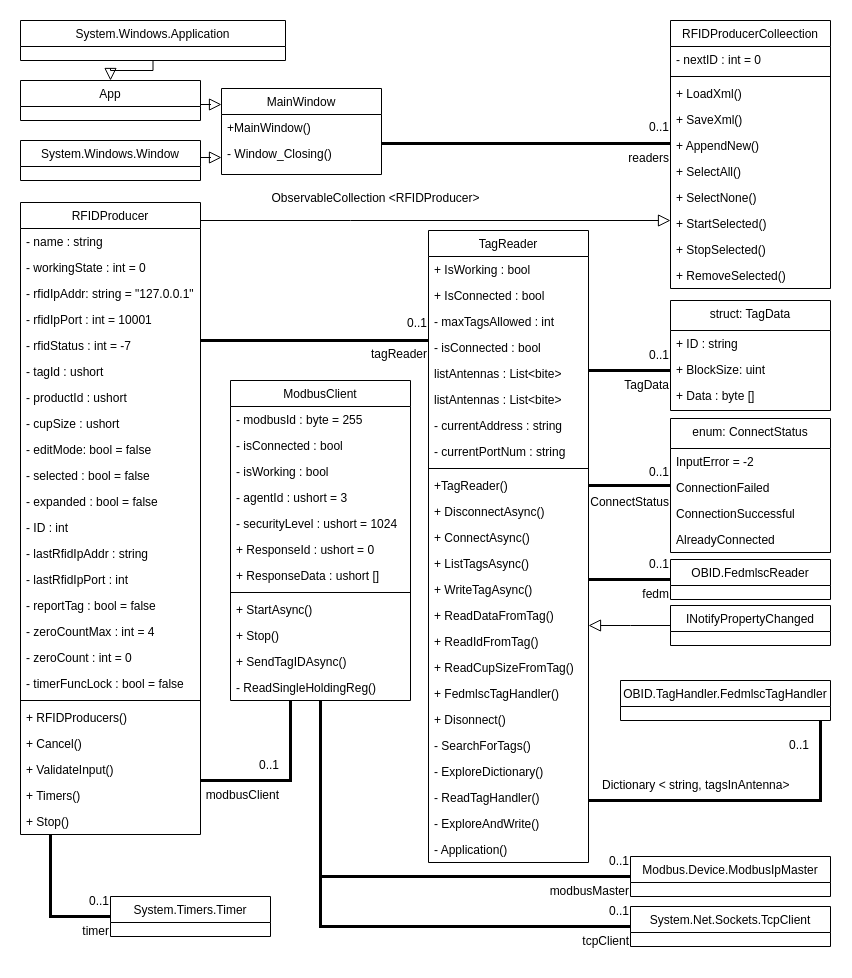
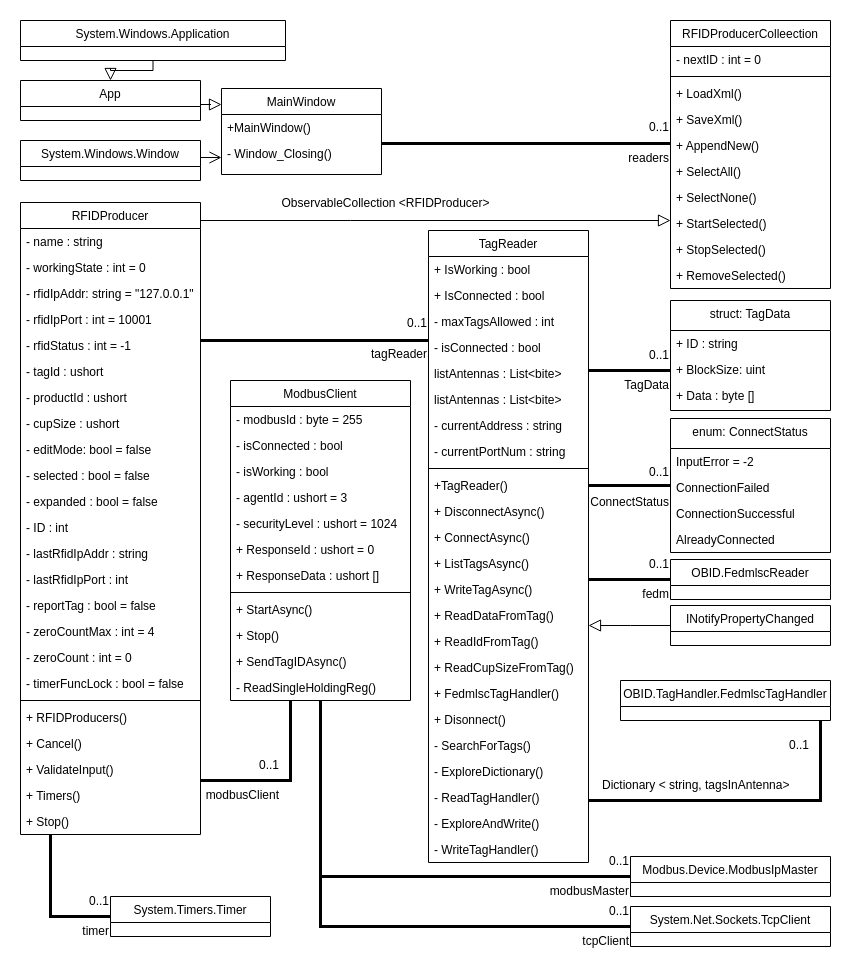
edge "System.Windows.Window" -> "MainWindow": arrowhead block -> open
node "ObservableCollection <RFIDProducer>": moved (376, 199) -> (386, 204)
node "- rfidStatus : int = -7": label "- rfidStatus : int = -7" -> "- rfidStatus : int = -1"
node "- Application()": label "- Application()" -> "- WriteTagHandler()"
